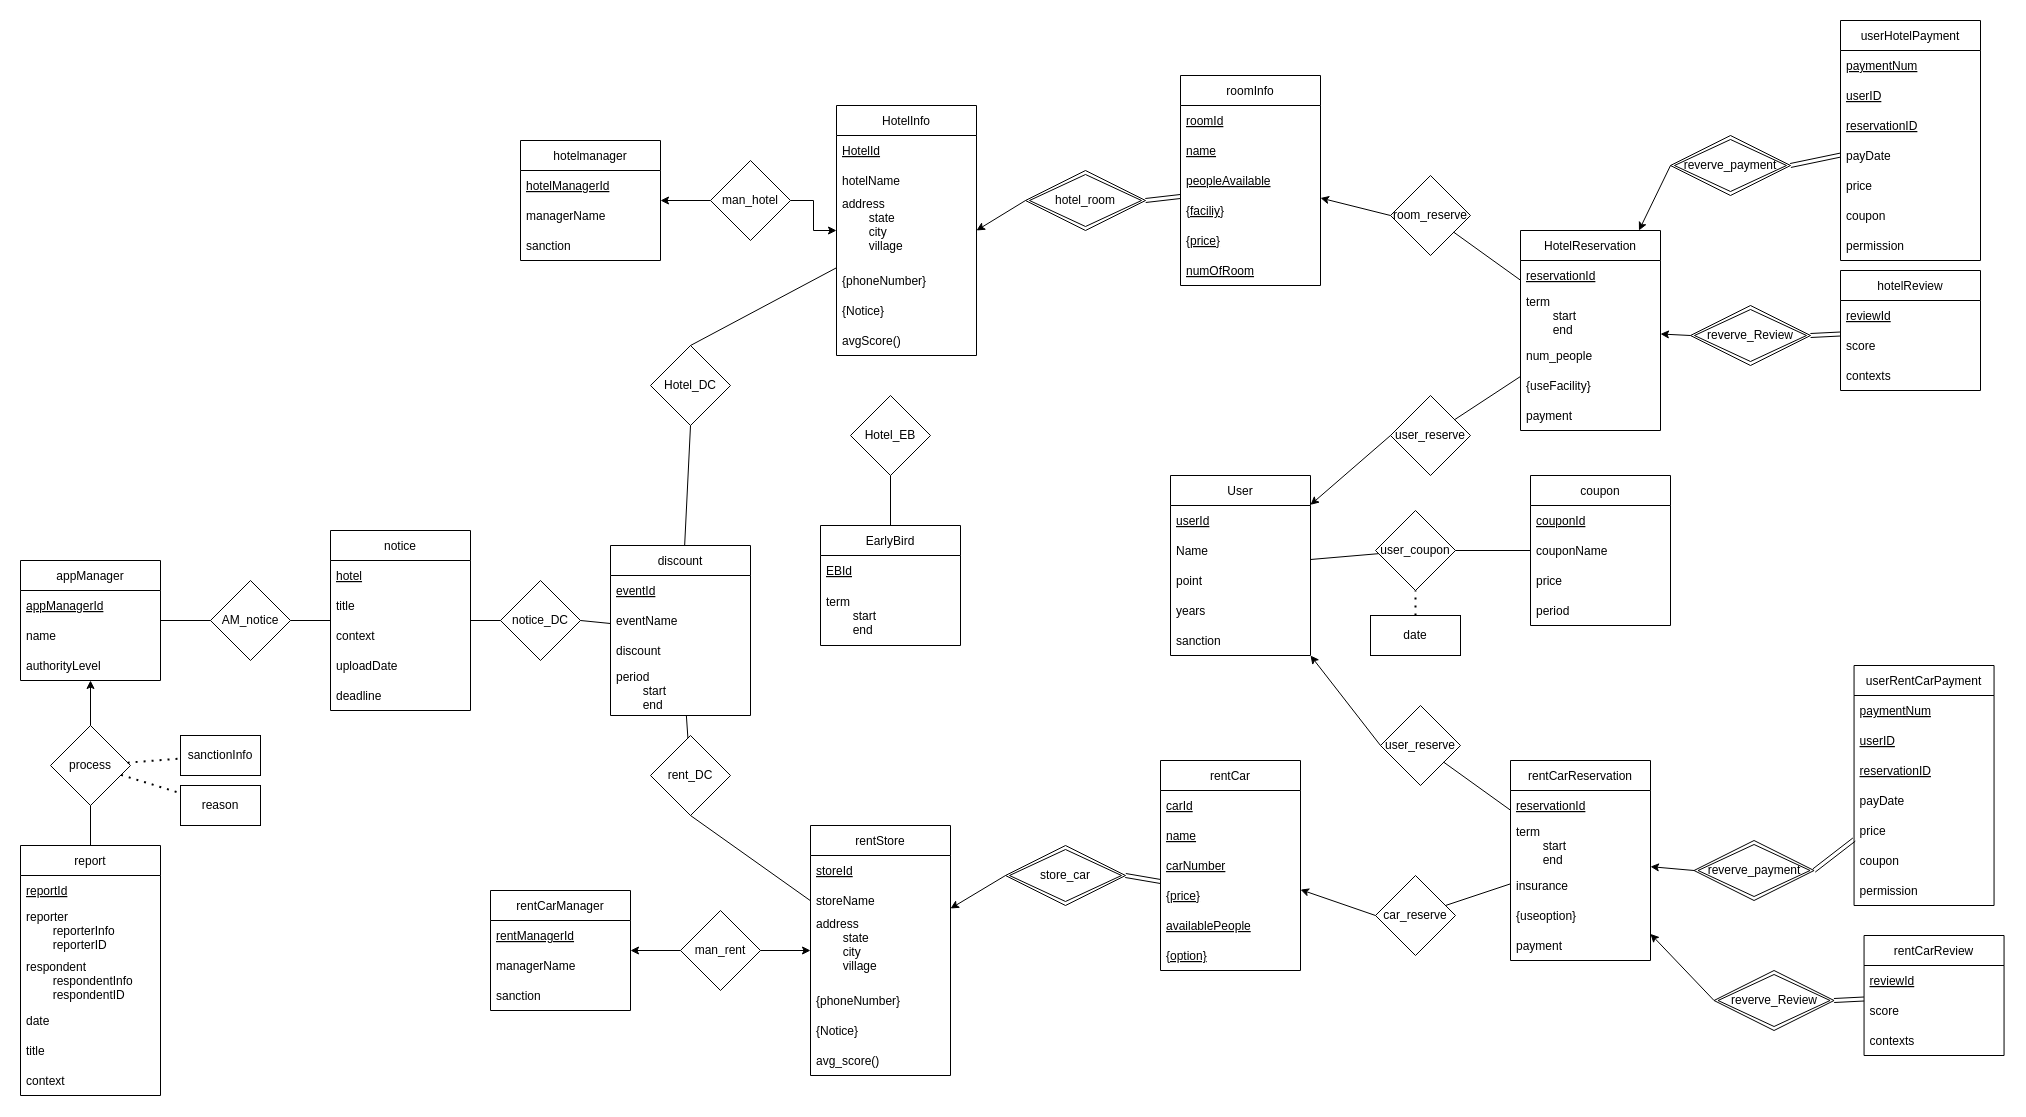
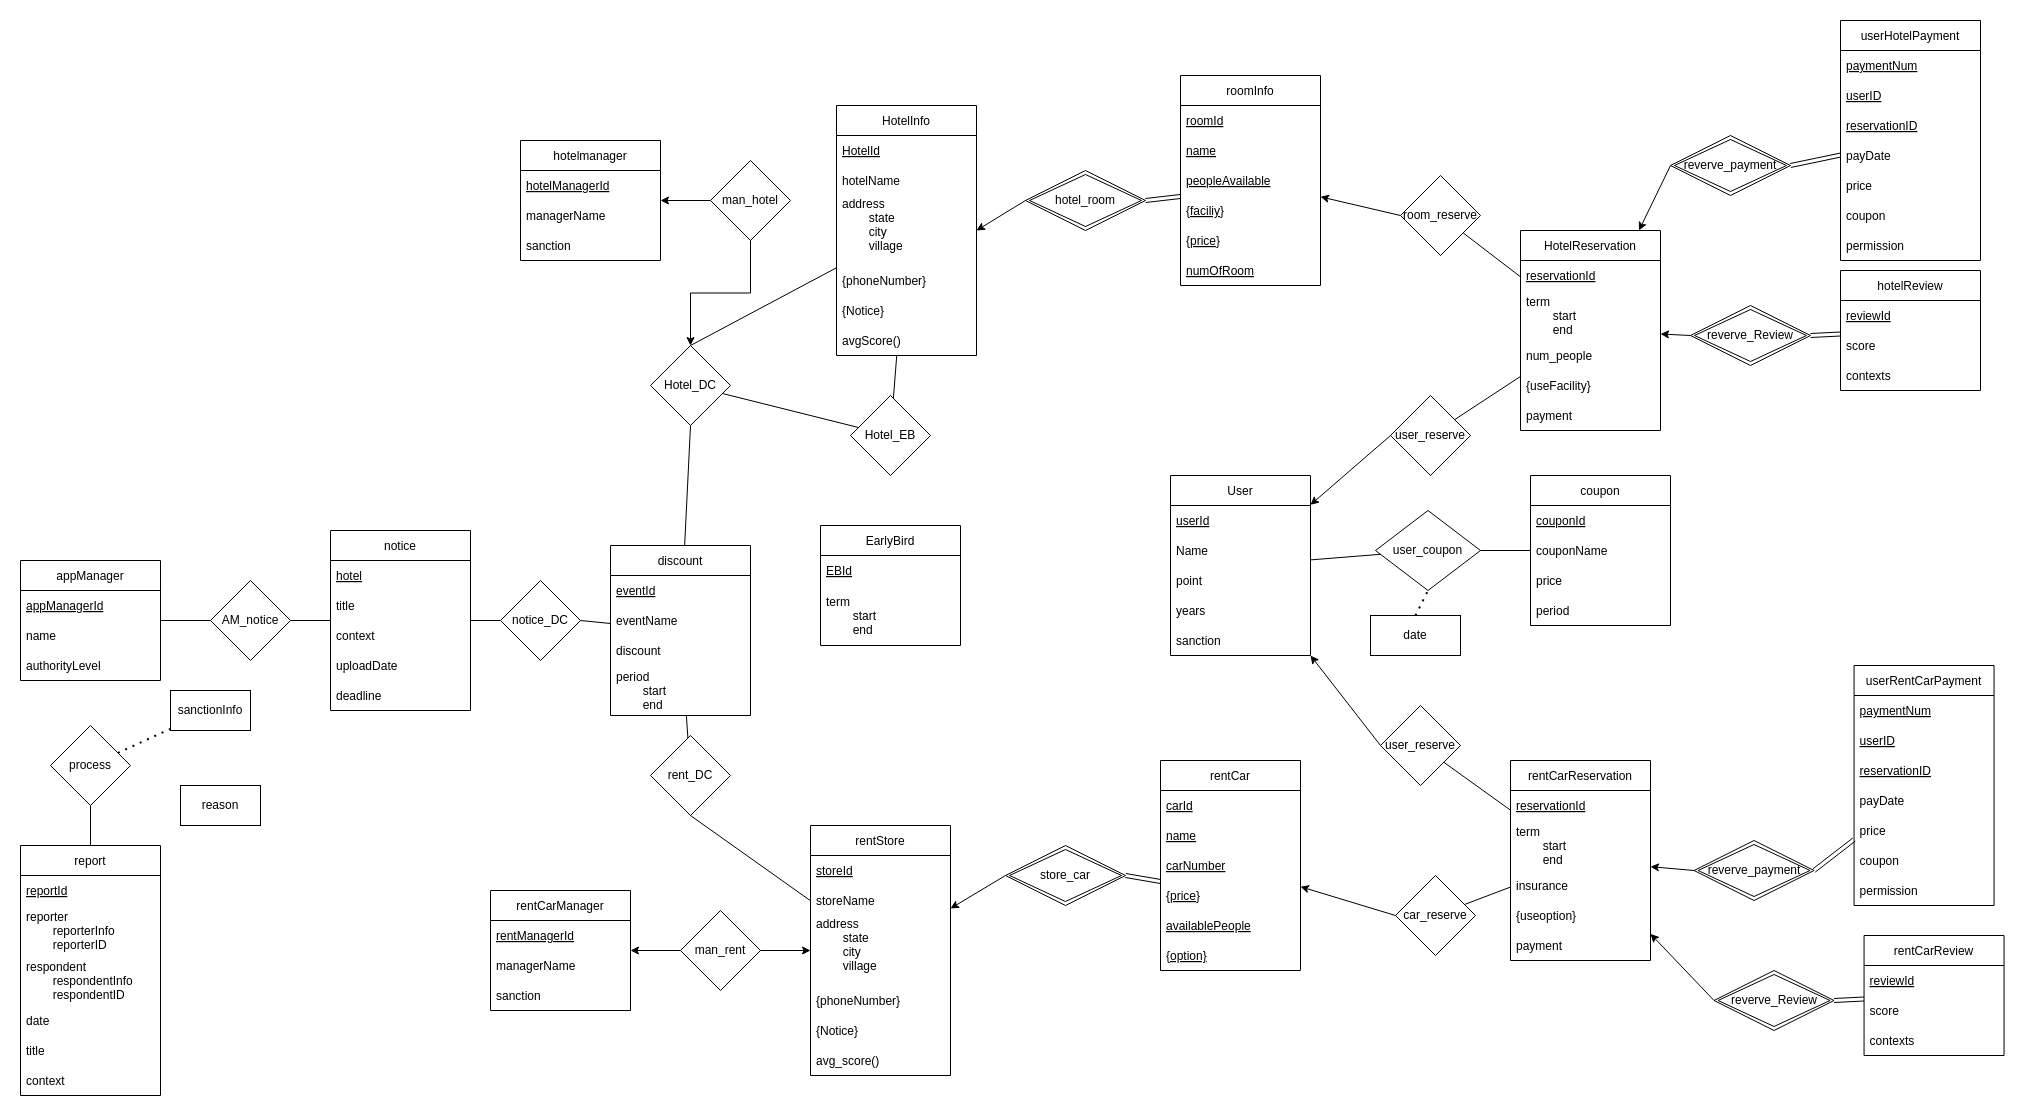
edge "man_hotel" -> "HotelInfo": now "man_hotel" -> "Hotel_DC"
node "room_reserve": moved (1431, 216) -> (1441, 216)
edge "HotelInfo" -- "Hotel_EB": added
edge "Hotel_EB" -- "EarlyBird": now "Hotel_EB" -- "Hotel_DC"
node "user_coupon": size 80x80 -> 105x80
edge "process" -> "appManager": removed
node "sanctionInfo": moved (221, 756) -> (211, 711)
edge "process" -- "reason": removed
node "car_reserve": moved (1416, 916) -> (1436, 916)
